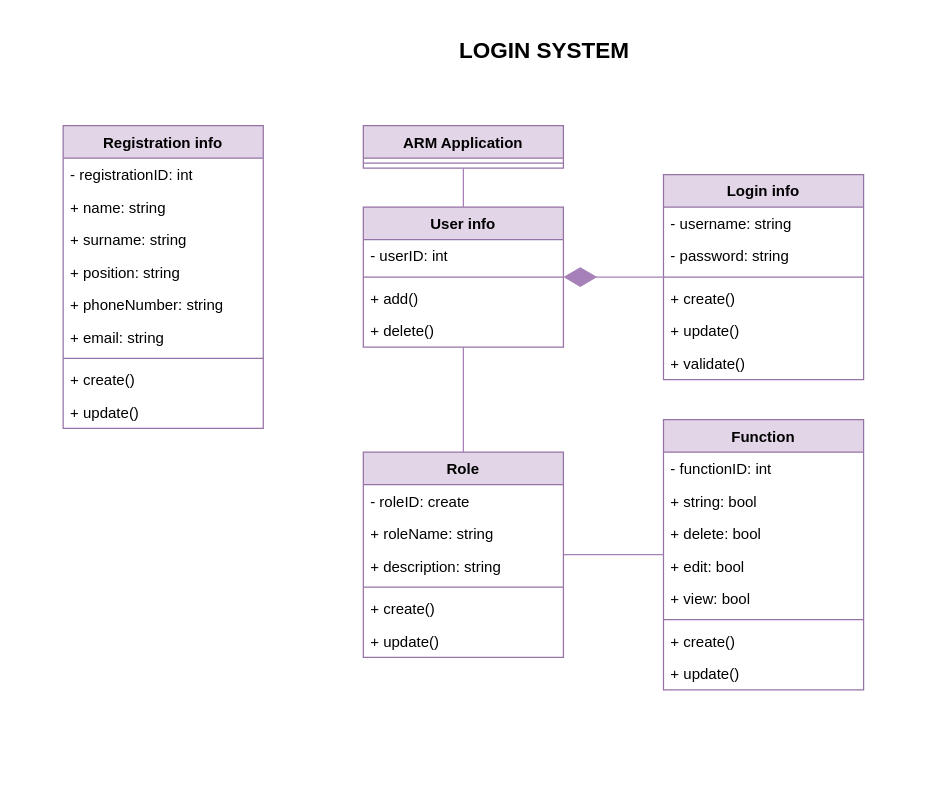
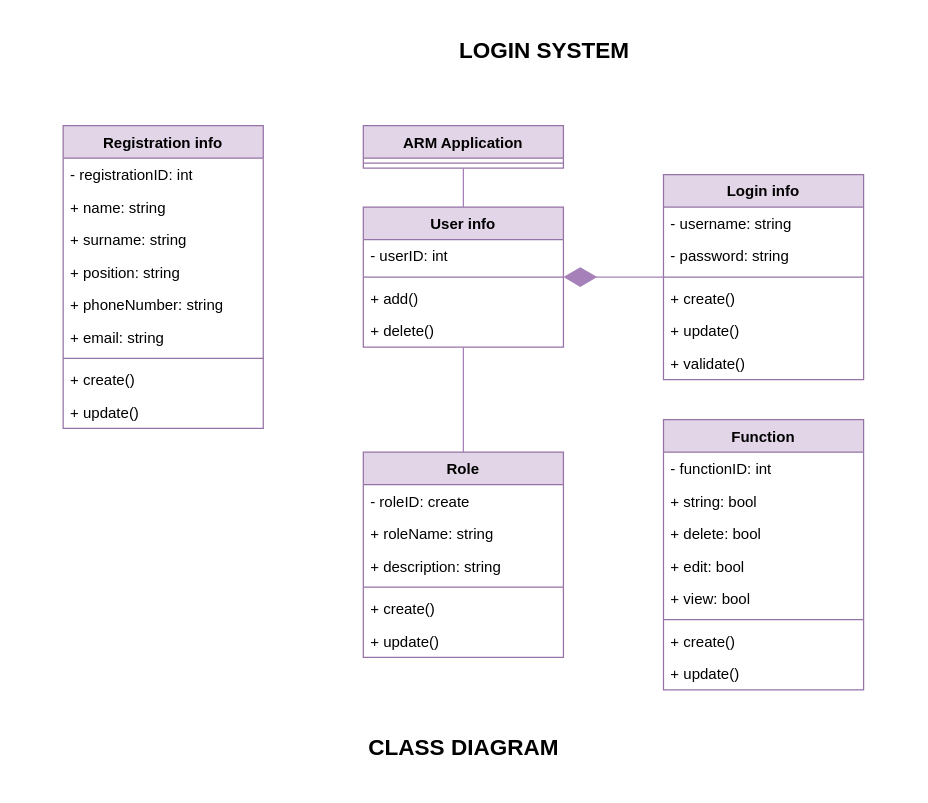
edge "Role" -- "Function": removed
node "CLASS DIAGRAM": added
